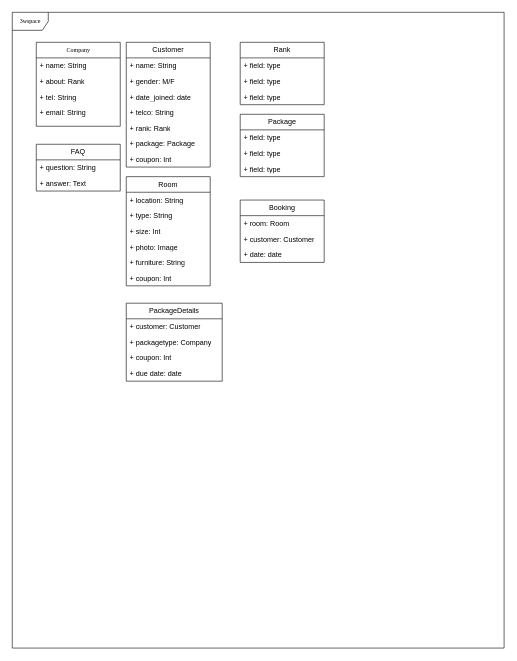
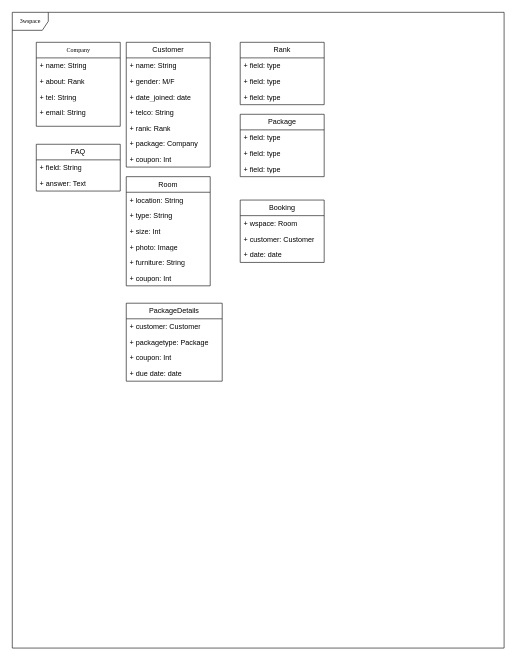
node "+ package: Package": label "+ package: Package" -> "+ package: Company"
node "+ question: String": label "+ question: String" -> "+ field: String"
node "+ room: Room": label "+ room: Room" -> "+ wspace: Room"
node "+ packagetype: Company": label "+ packagetype: Company" -> "+ packagetype: Package"
